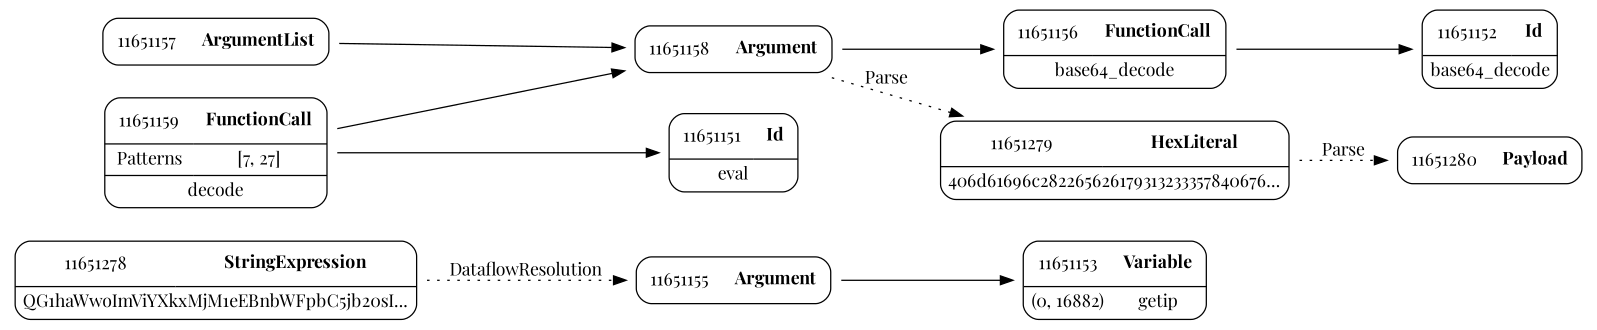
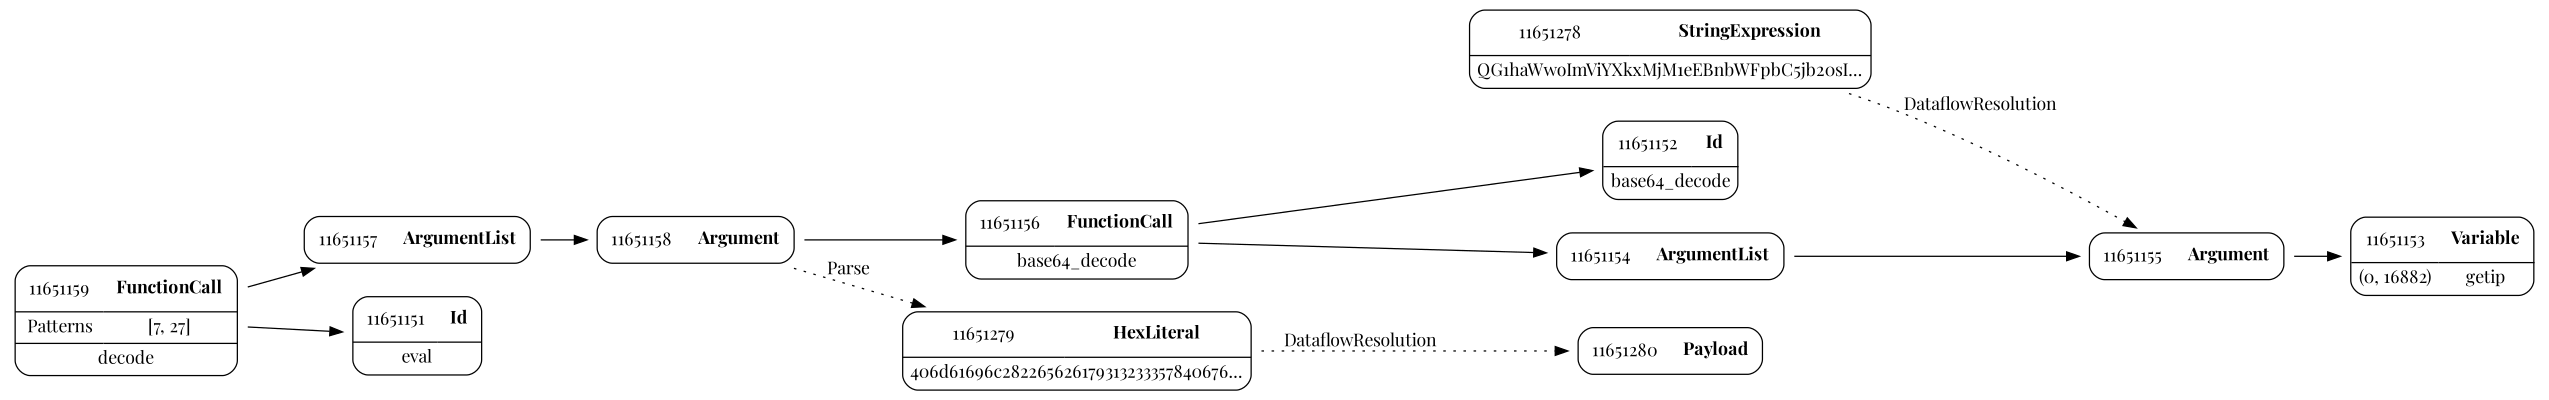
edge "11651159" -> "11651158": now "11651159" -> "11651157"
edge "11651279" -> "11651280": label "Parse" -> "DataflowResolution"
node "11651154": added
